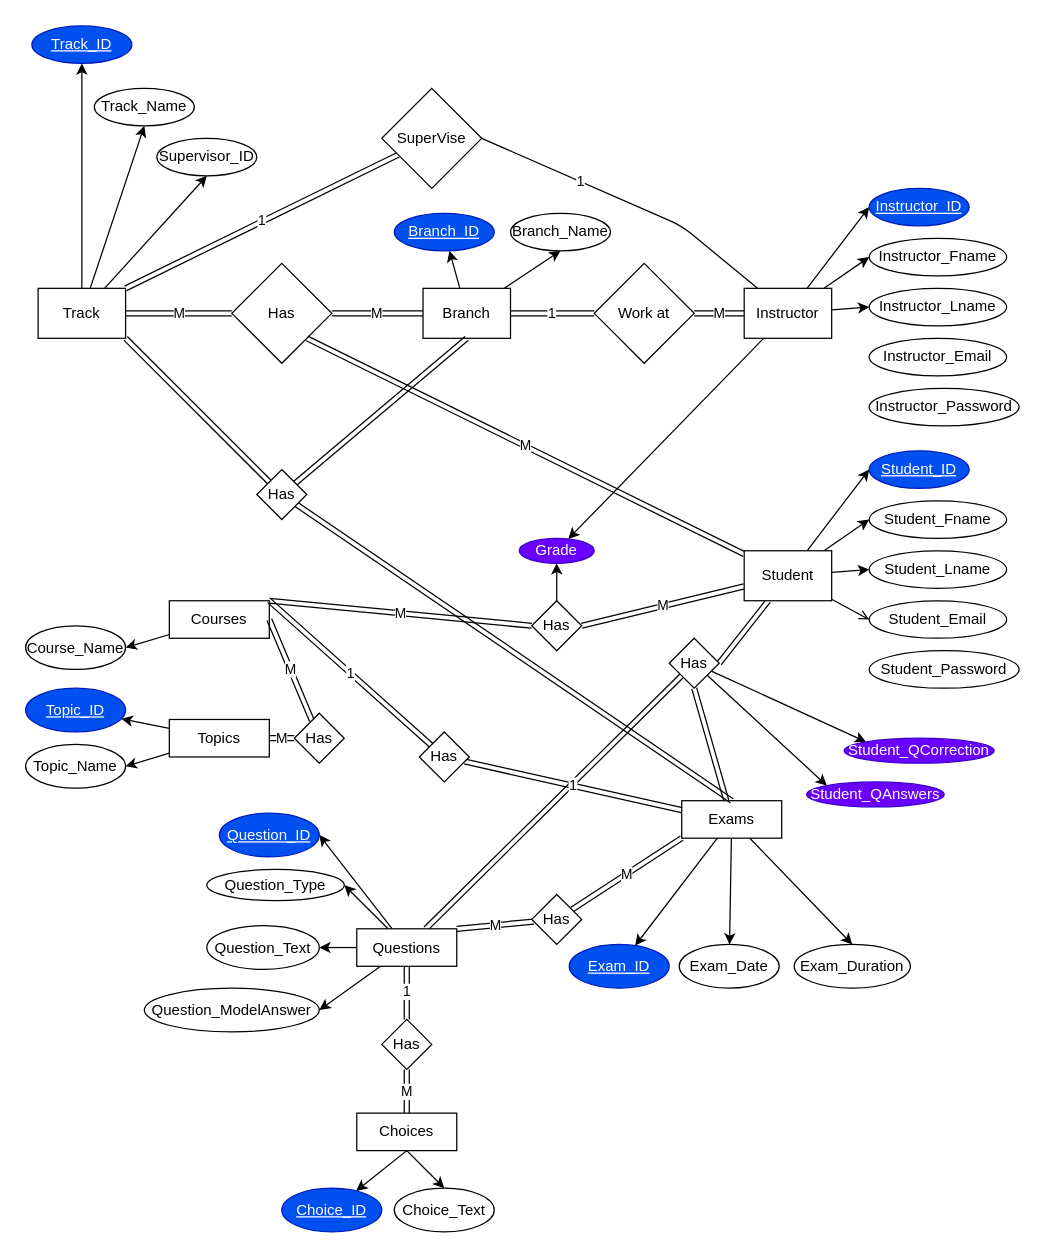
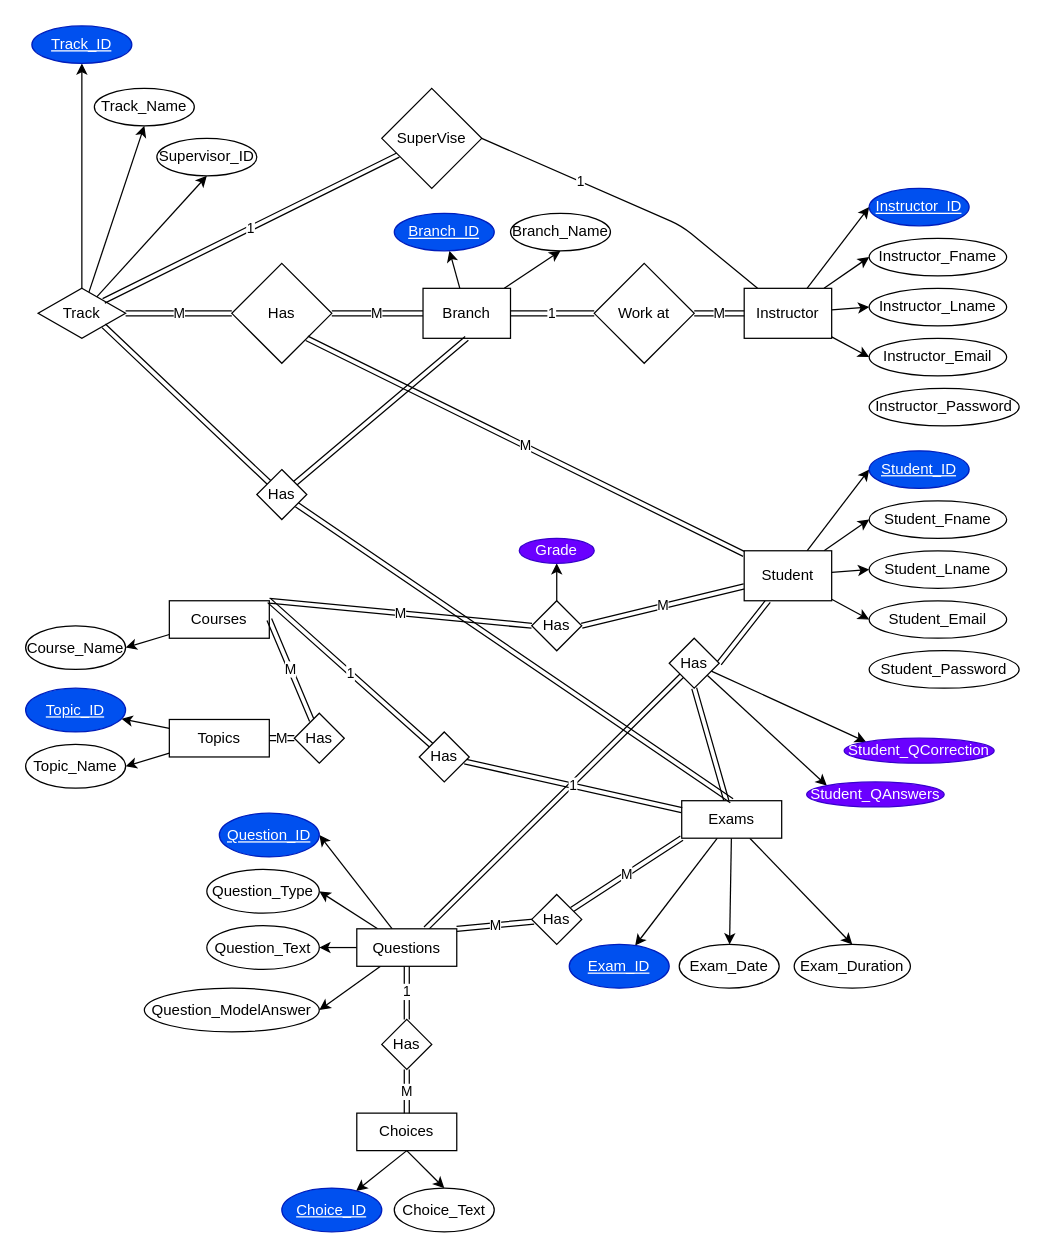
node "Track": shape rectangle -> diamond
edge "Instructor" -> "Grade": now "Instructor" -> "Instructor_Email"
edge "Student" -> "Student_Email": arrowhead open -> classic
node "Question_Type": size 138x31 -> 113x44
